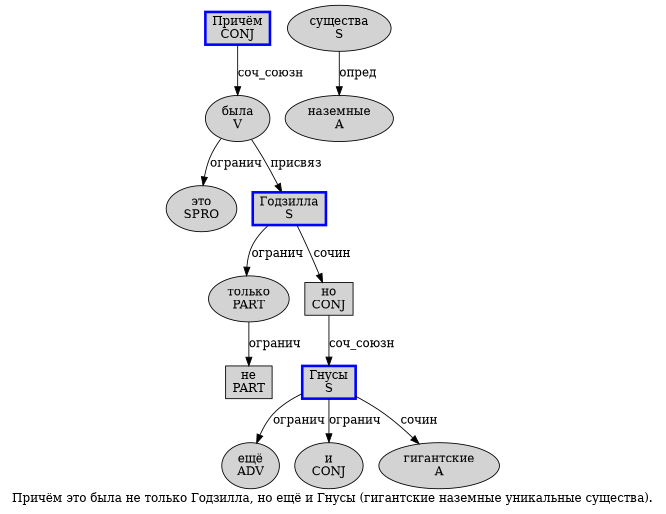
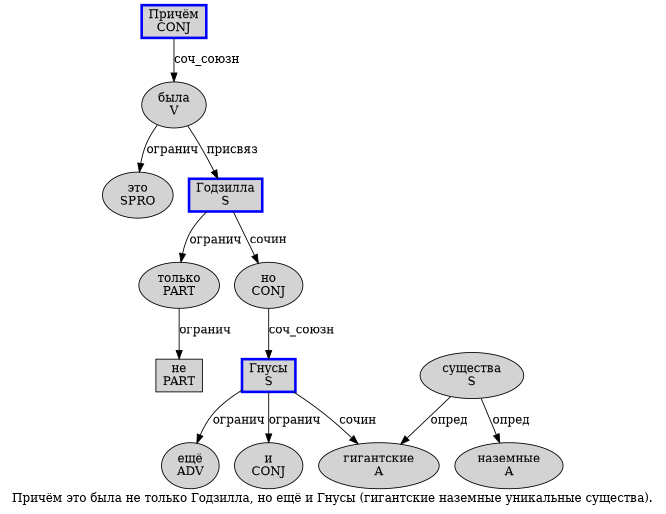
node "но CONJ": shape box -> ellipse
edge "существа S" -> "гигантские A": added, label "опред"
